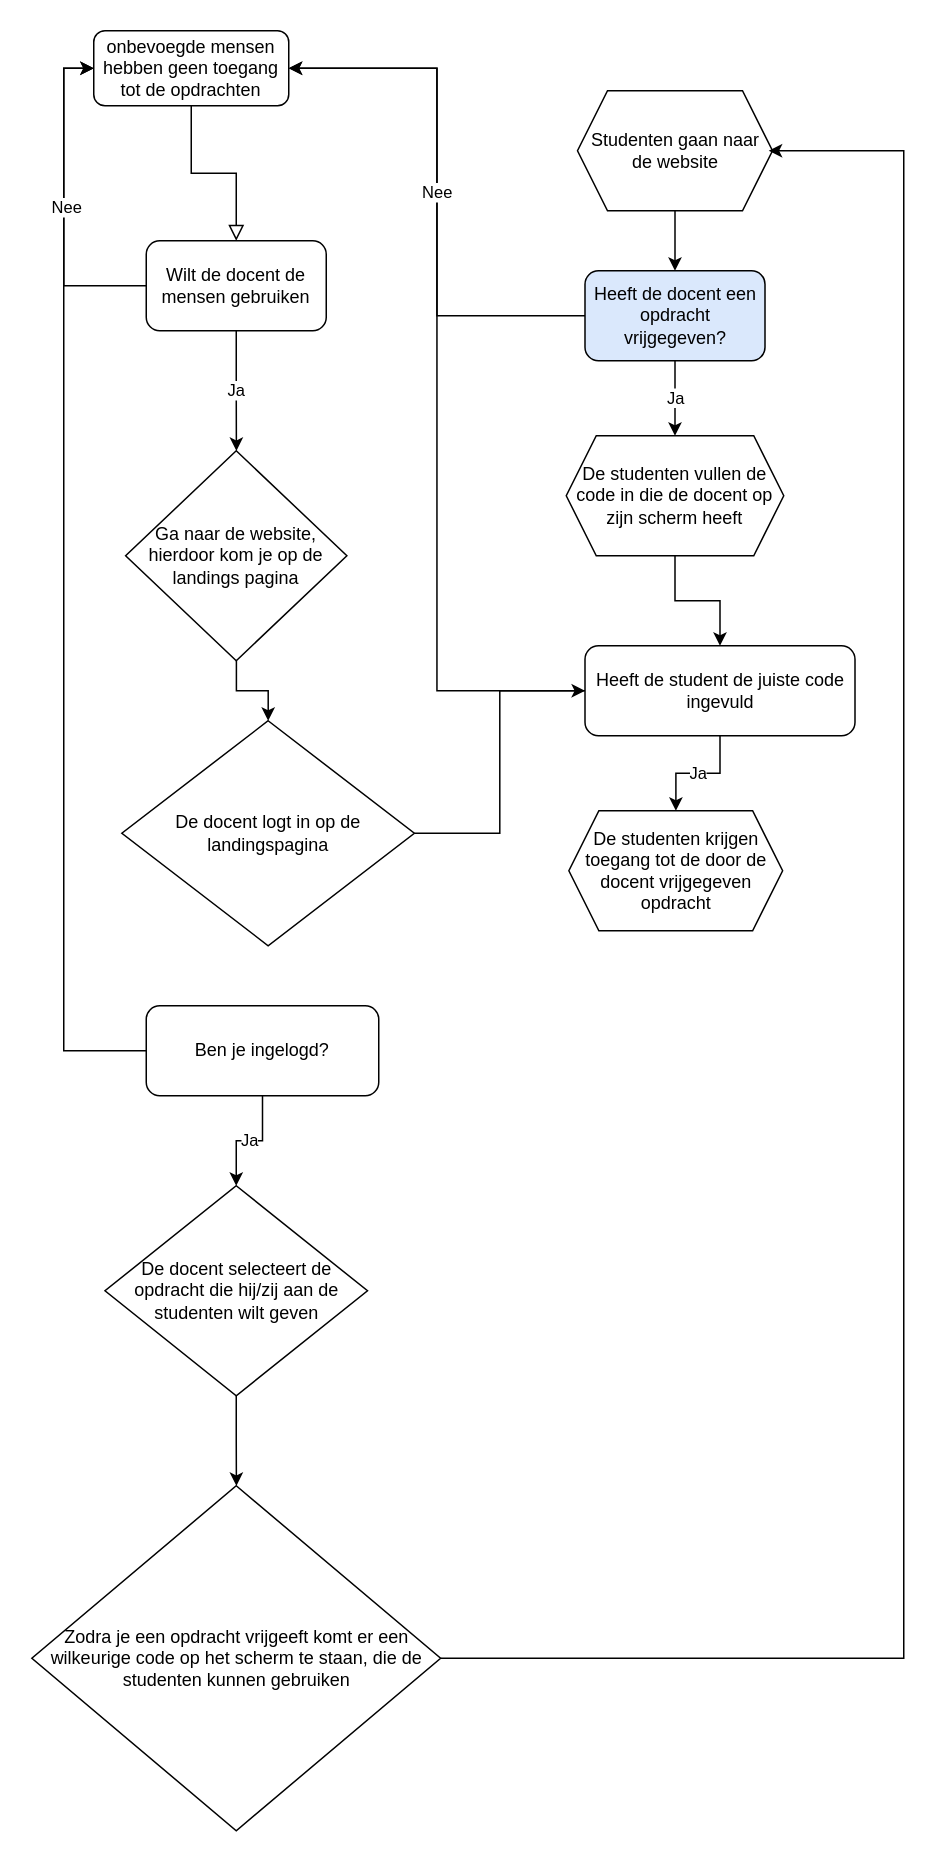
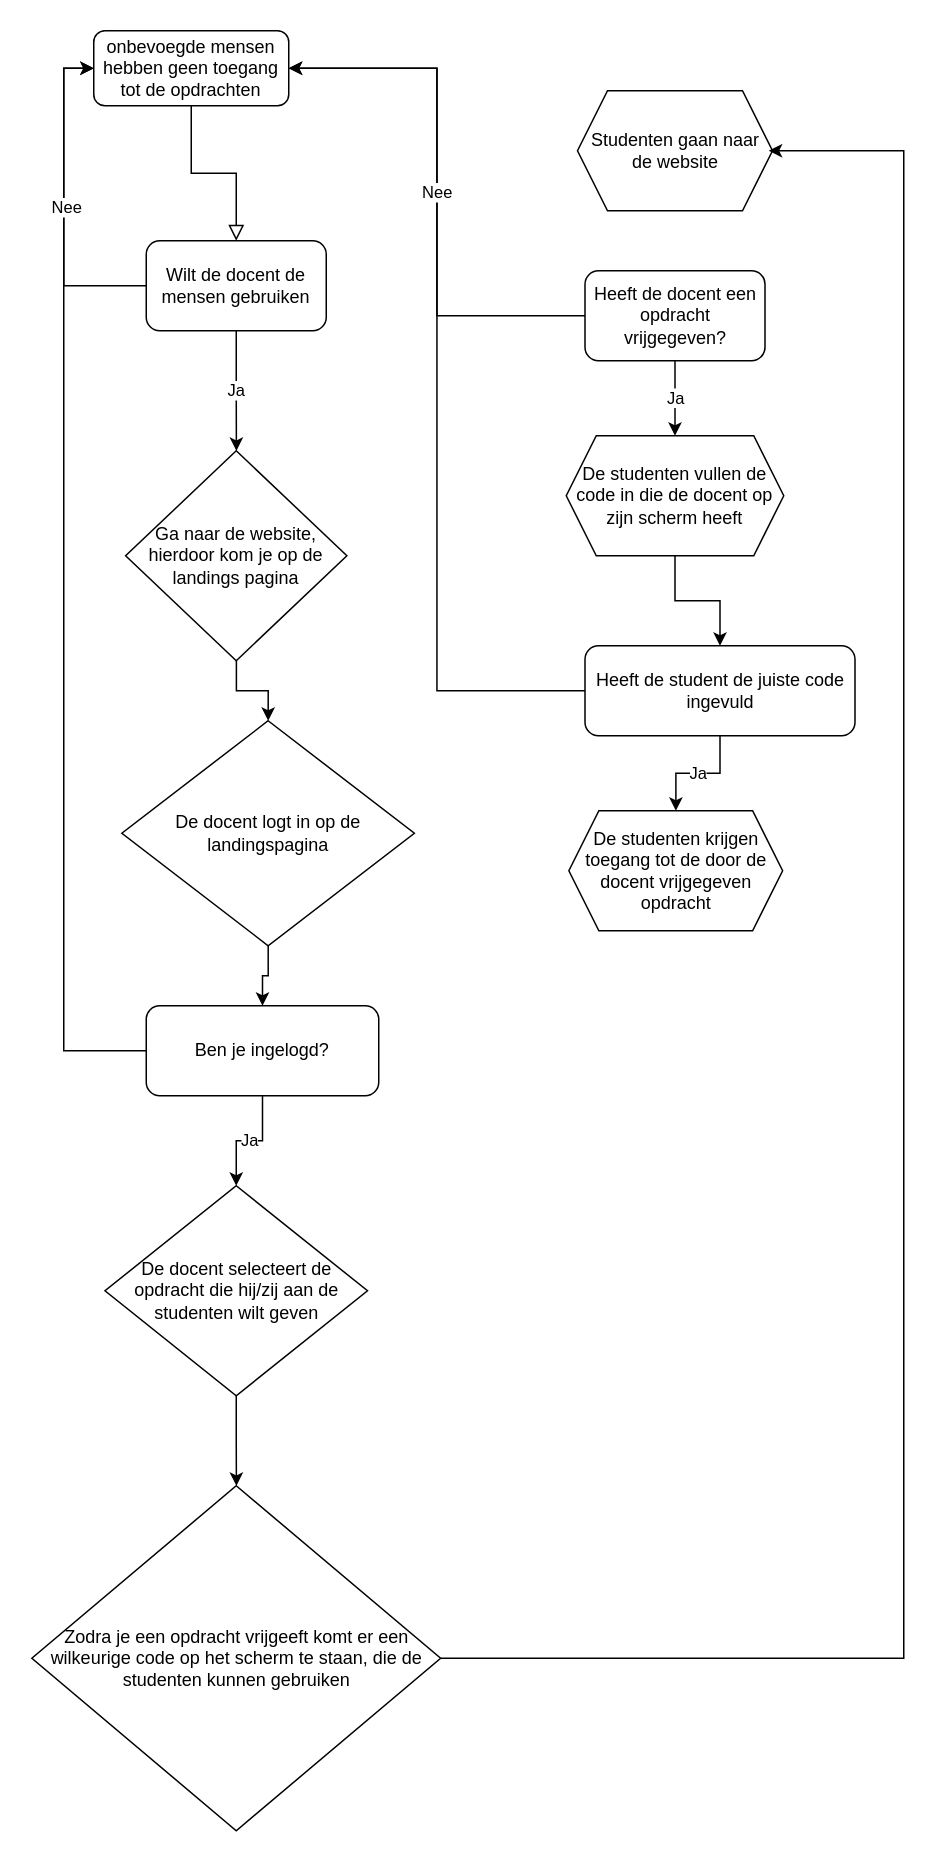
edge "Studenten gaan naar de website" -> "Heeft de docent een opdracht vrijgegeven?": removed
node "Heeft de docent een opdracht vrijgegeven?": fillcolor #dae8fc -> #ffffff
edge "De docent logt in op de landingspagina" -> "Heeft de student de juiste code ingevuld": now "De docent logt in op de landingspagina" -> "Ben je ingelogd?"
